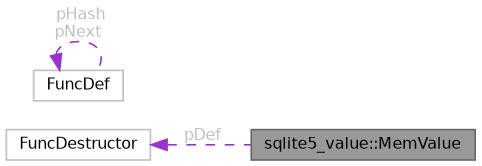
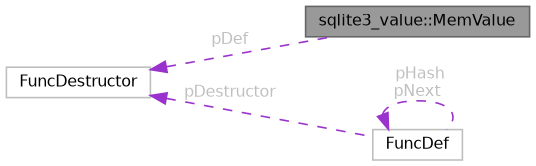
edge "FuncDef" -> "FuncDestructor": added, label "pDestructor"
node "sqlite5_value::MemValue": label "sqlite5_value::MemValue" -> "sqlite3_value::MemValue"
